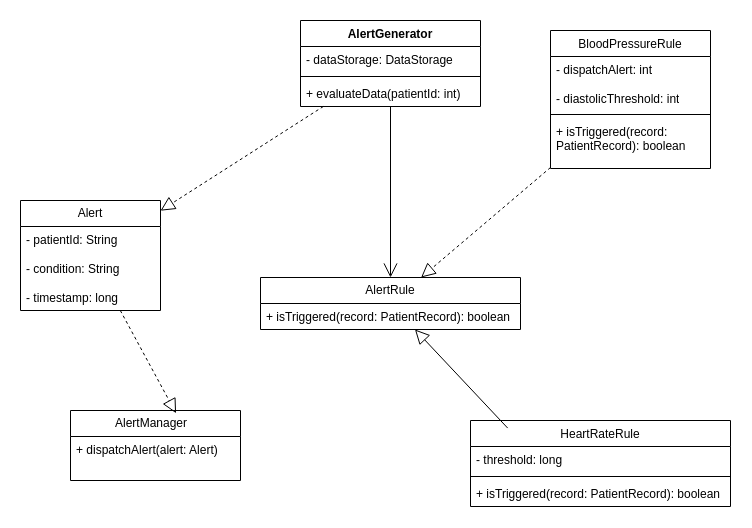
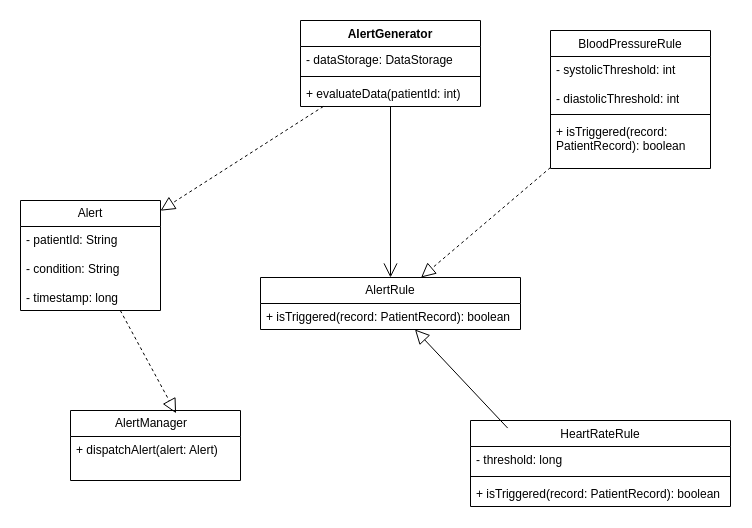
node "- dispatchAlert: int - diastolicThreshold: int": label "- dispatchAlert: int - diastolicThreshold: int" -> "- systolicThreshold: int - diastolicThreshold: int"
